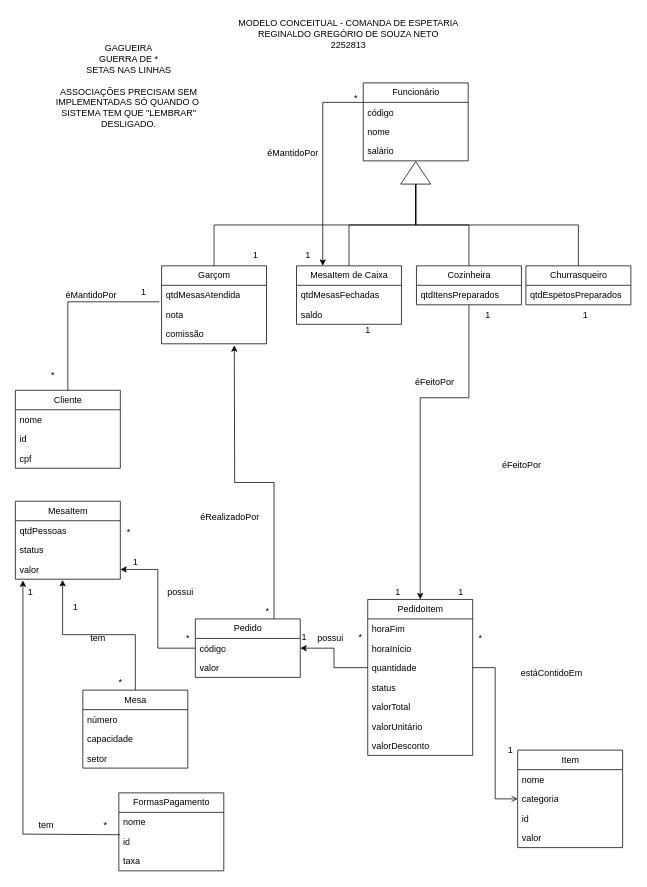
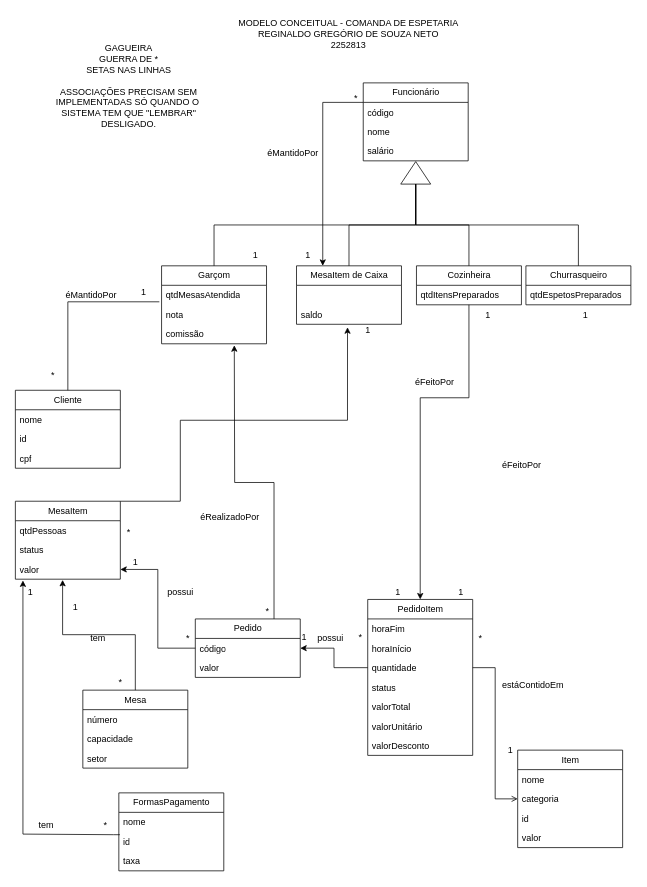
node "qtdMesasFechadas": removed
edge "MesaItem" -> "saldo": added
node "estáContidoEm": moved (552, 674) -> (533, 685)
